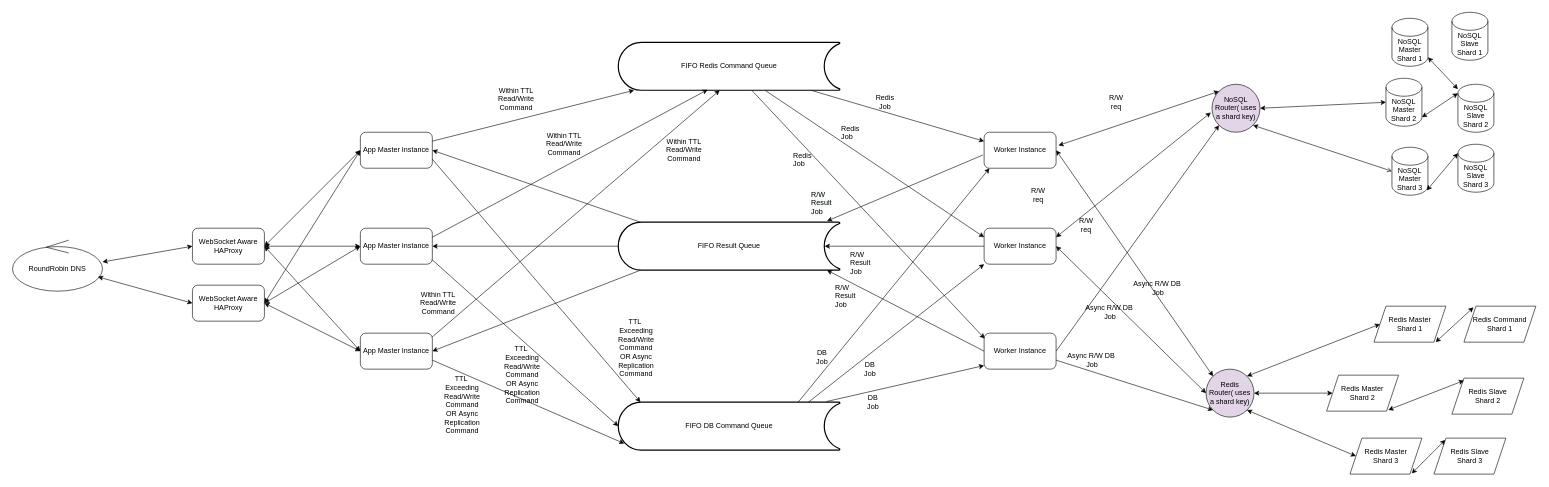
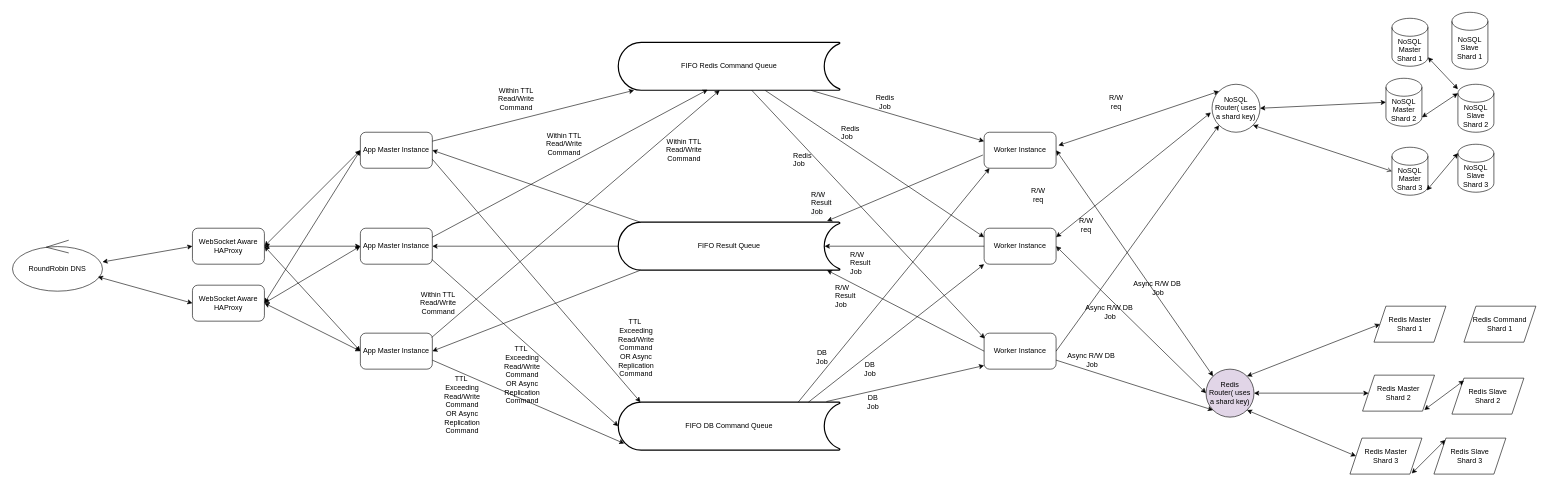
node "NoSQL Slave Shard 1": size 36x48 -> 36x57
node "NoSQL Router( uses a shard key)": fillcolor #e1d5e7 -> #ffffff
edge "Redis Master Shard 1" -- "Redis Command Shard 1": removed
node "Redis Master Shard 2": moved (1363, 393) -> (1399, 393)
